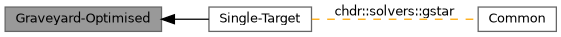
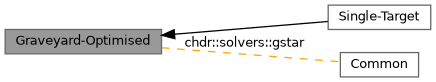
edge "Single-Target" -- "Common": now "Graveyard-Optimised" -- "Common"
